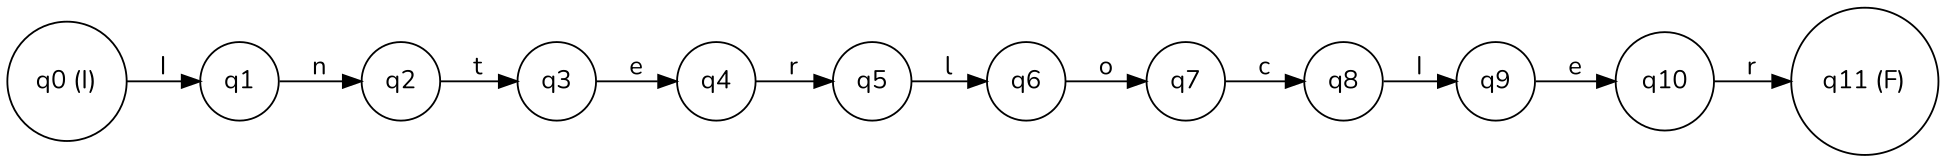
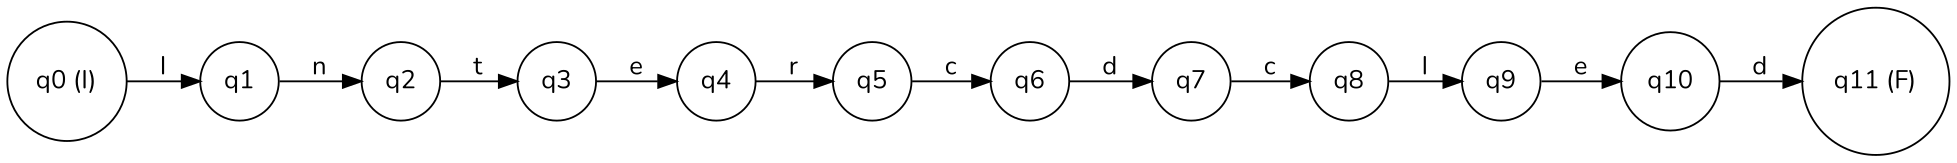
edge "q5" -> "q6": label "l" -> "c"
edge "q6" -> "q7": label "o" -> "d"
edge "q10" -> "q11 (F)": label "r" -> "d"
